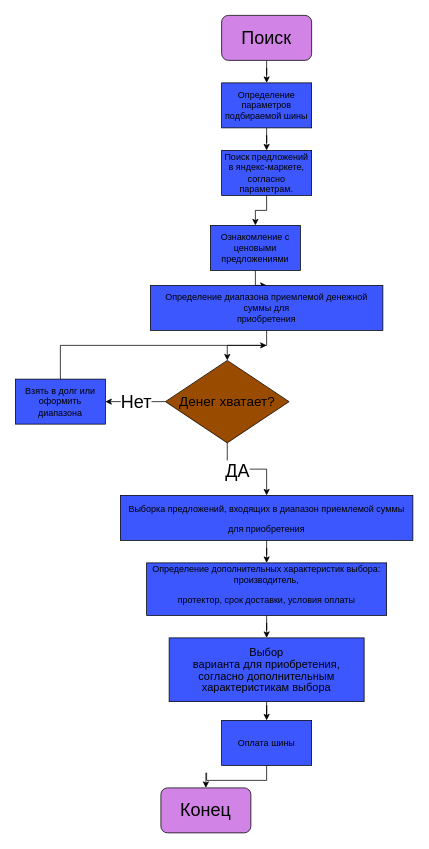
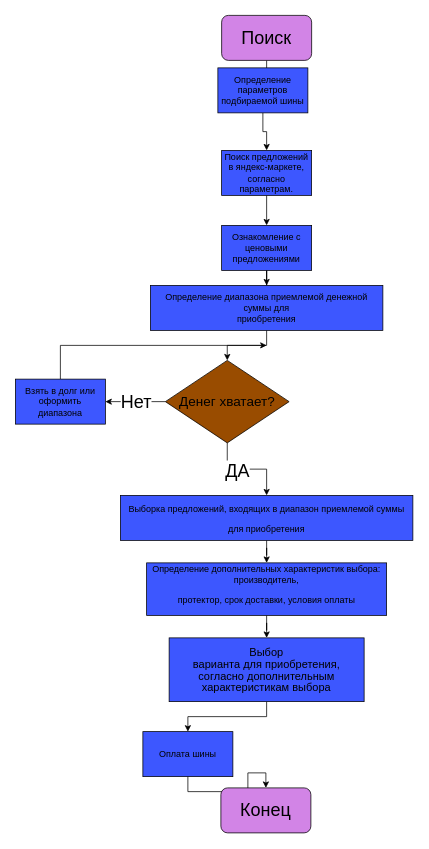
node "Определение параметров подбираемой шины": moved (267, 105) -> (263, 90)
node "Ознакомление с ценовыми предложениями": moved (255, 248) -> (267, 248)
node "Оплата шины": moved (267, 743) -> (188, 754)
node "Конец": moved (206, 810) -> (266, 810)
